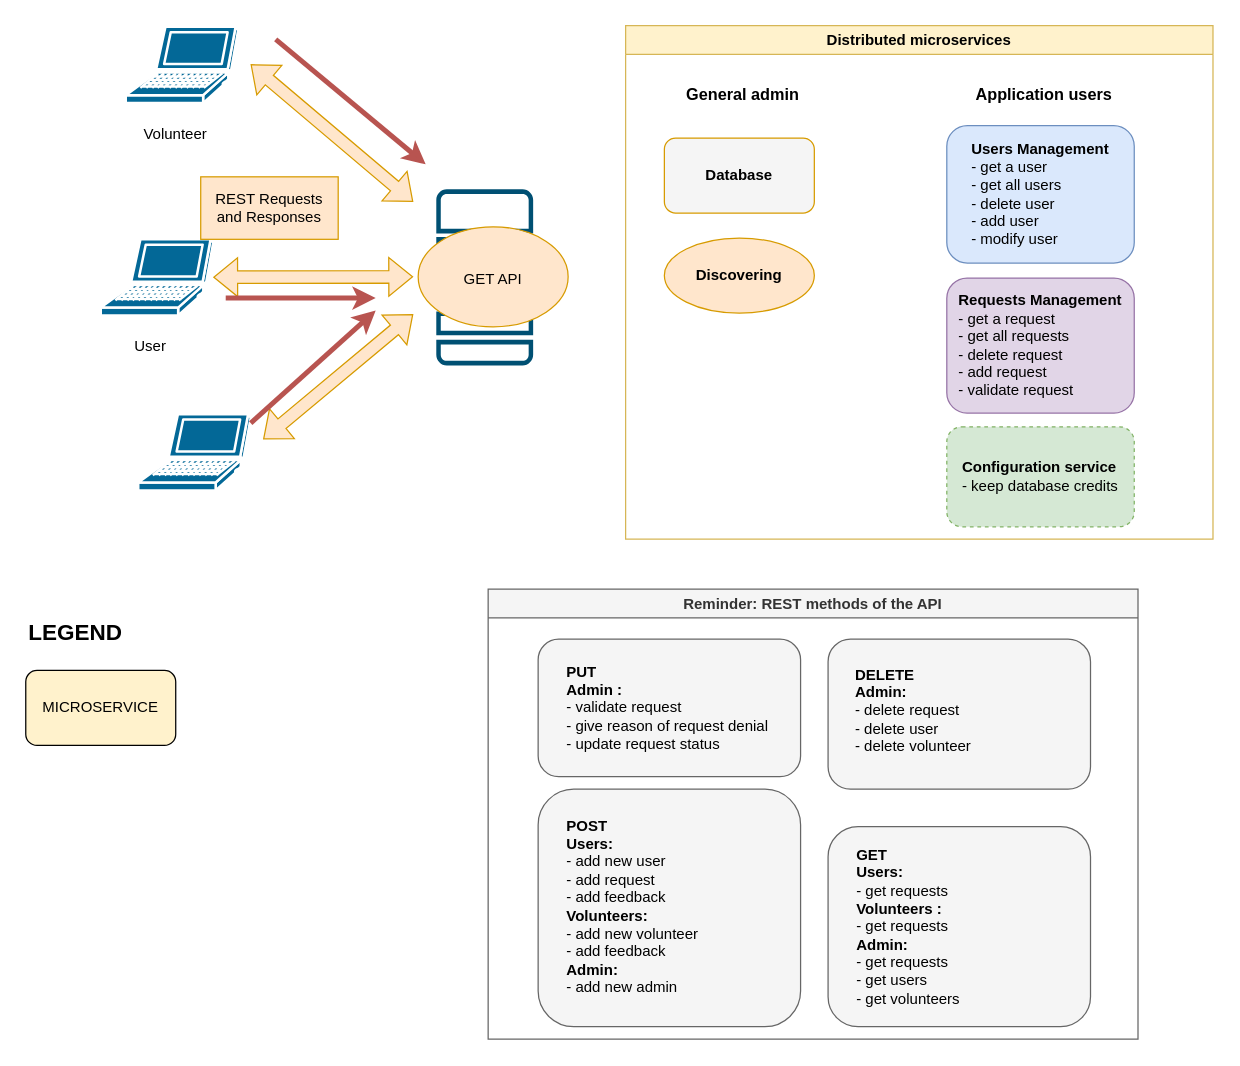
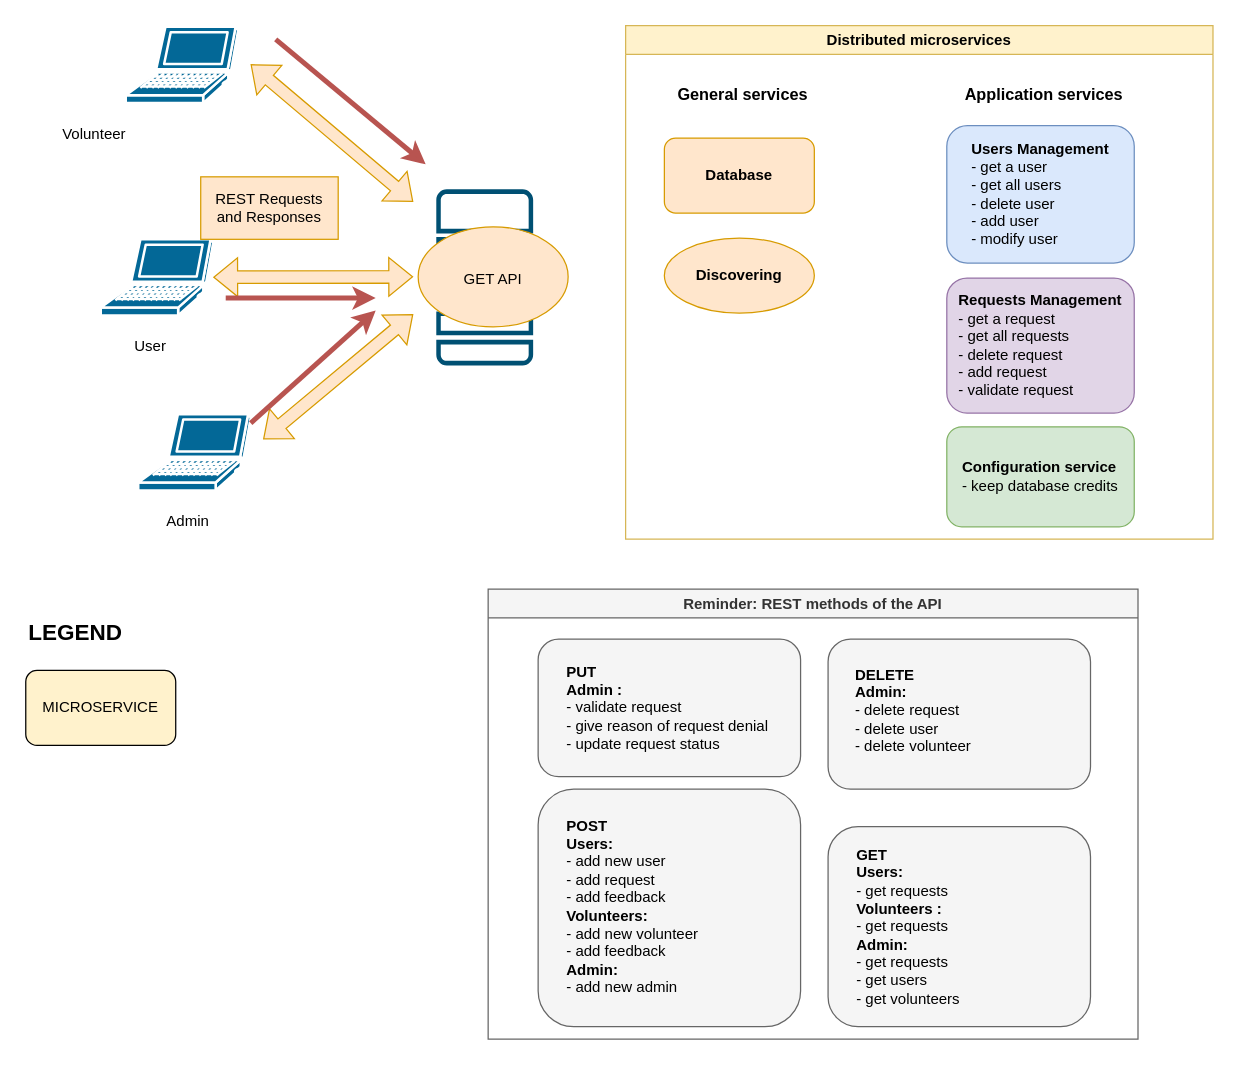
node "General admin": label "General admin" -> "General services"
node "Application users": label "Application users" -> "Application services"
node "Volunteer": moved (176, 134) -> (94, 134)
node "Database": fillcolor #f5f5f5 -> #ffe6cc
node "Configuration service - keep database credits": style dashed -> solid
node "Admin": added
